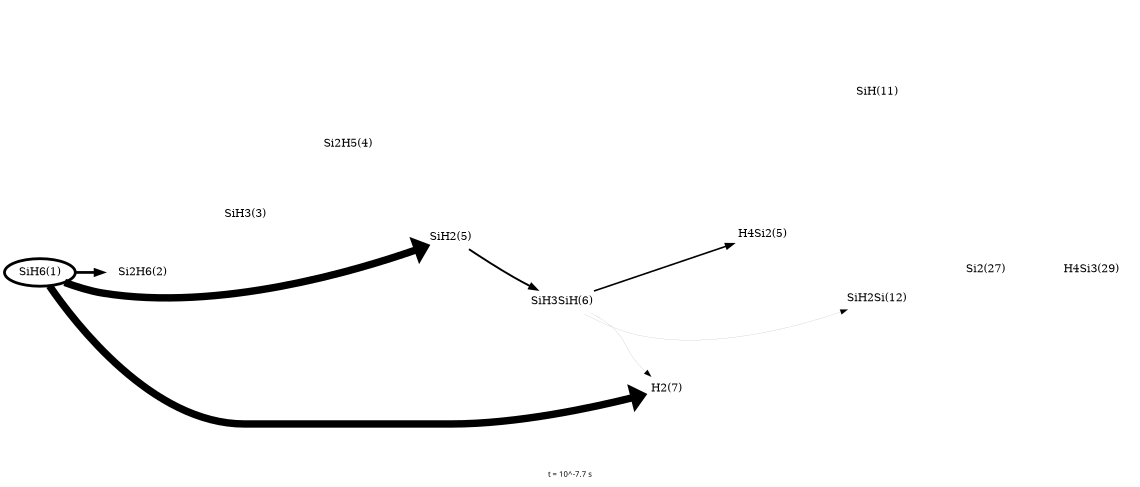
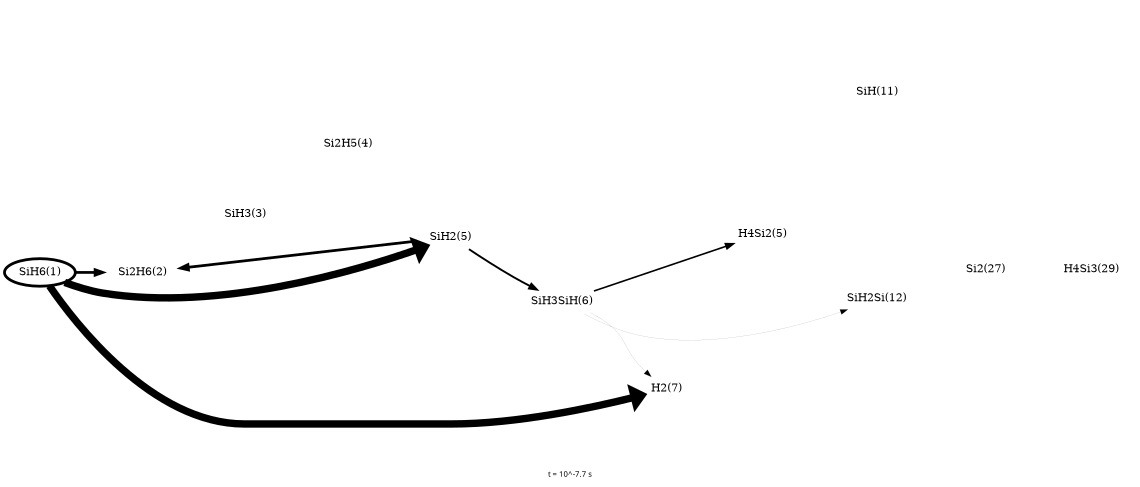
edge "SiH2(5)" -> "Si2H6(2)": added
